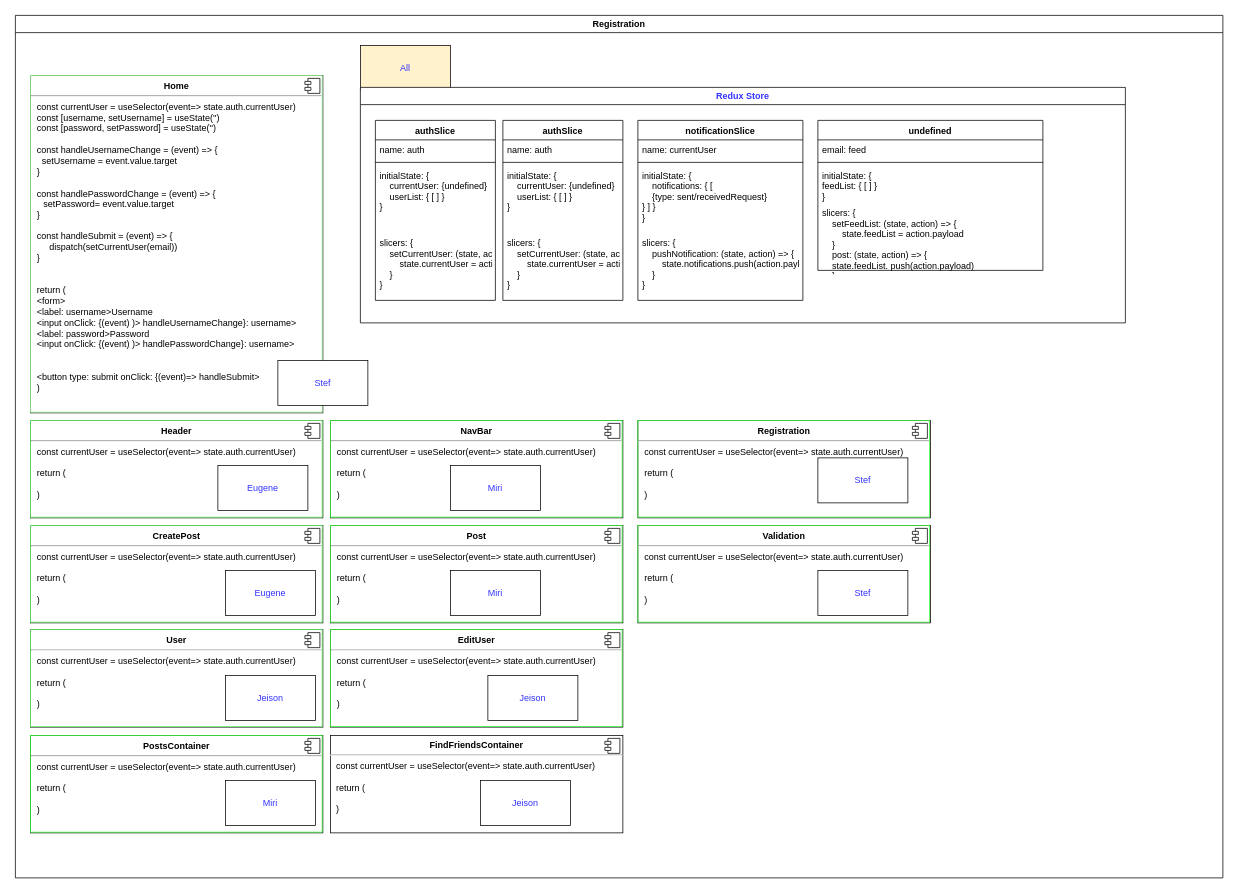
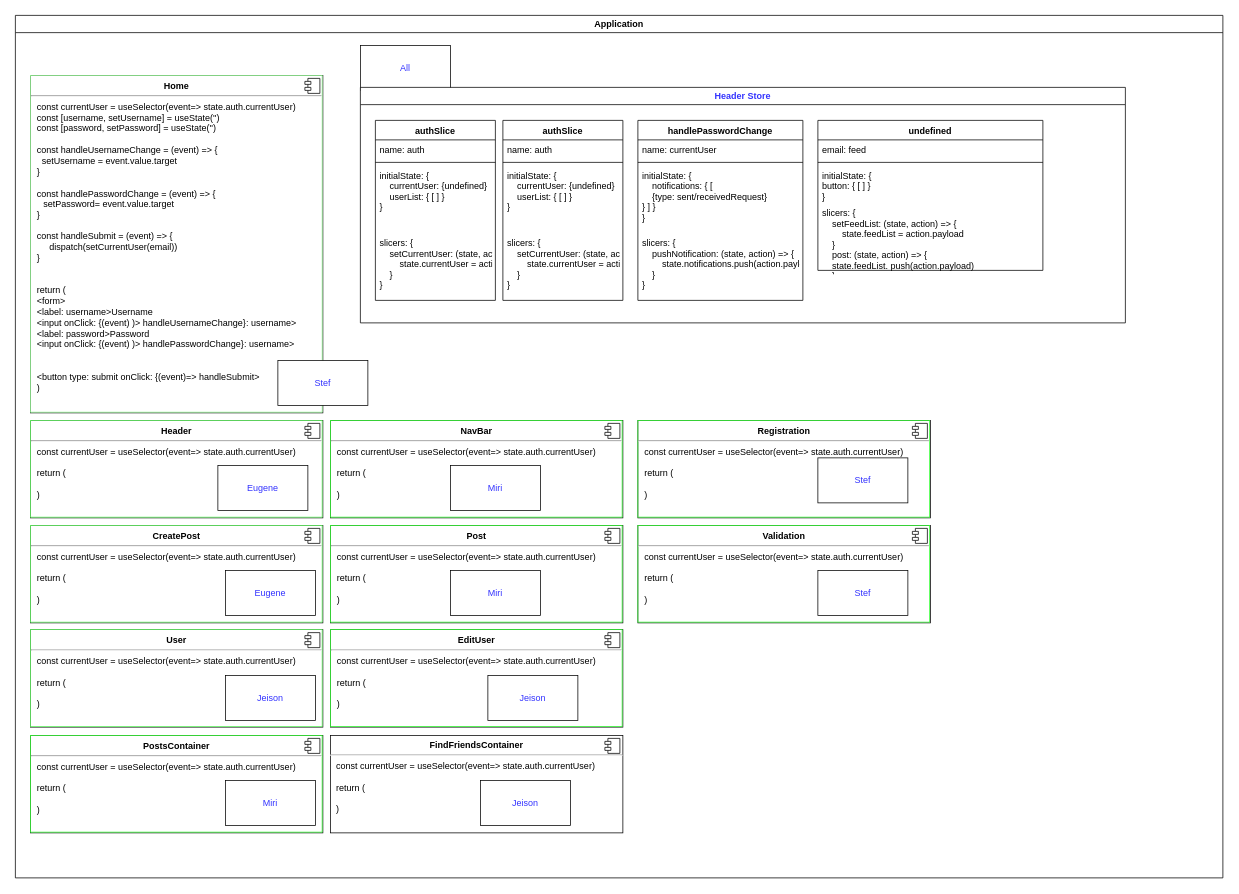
node "Registration": label "Registration" -> "Application"
node "All": fillcolor #fff2cc -> #ffffff
node "Redux Store": label "Redux Store" -> "Header Store"
node "notificationSlice": label "notificationSlice" -> "handlePasswordChange"
node "initialState: { feedList: { [ ] } }": label "initialState: { feedList: { [ ] } }" -> "initialState: { button: { [ ] } }"
